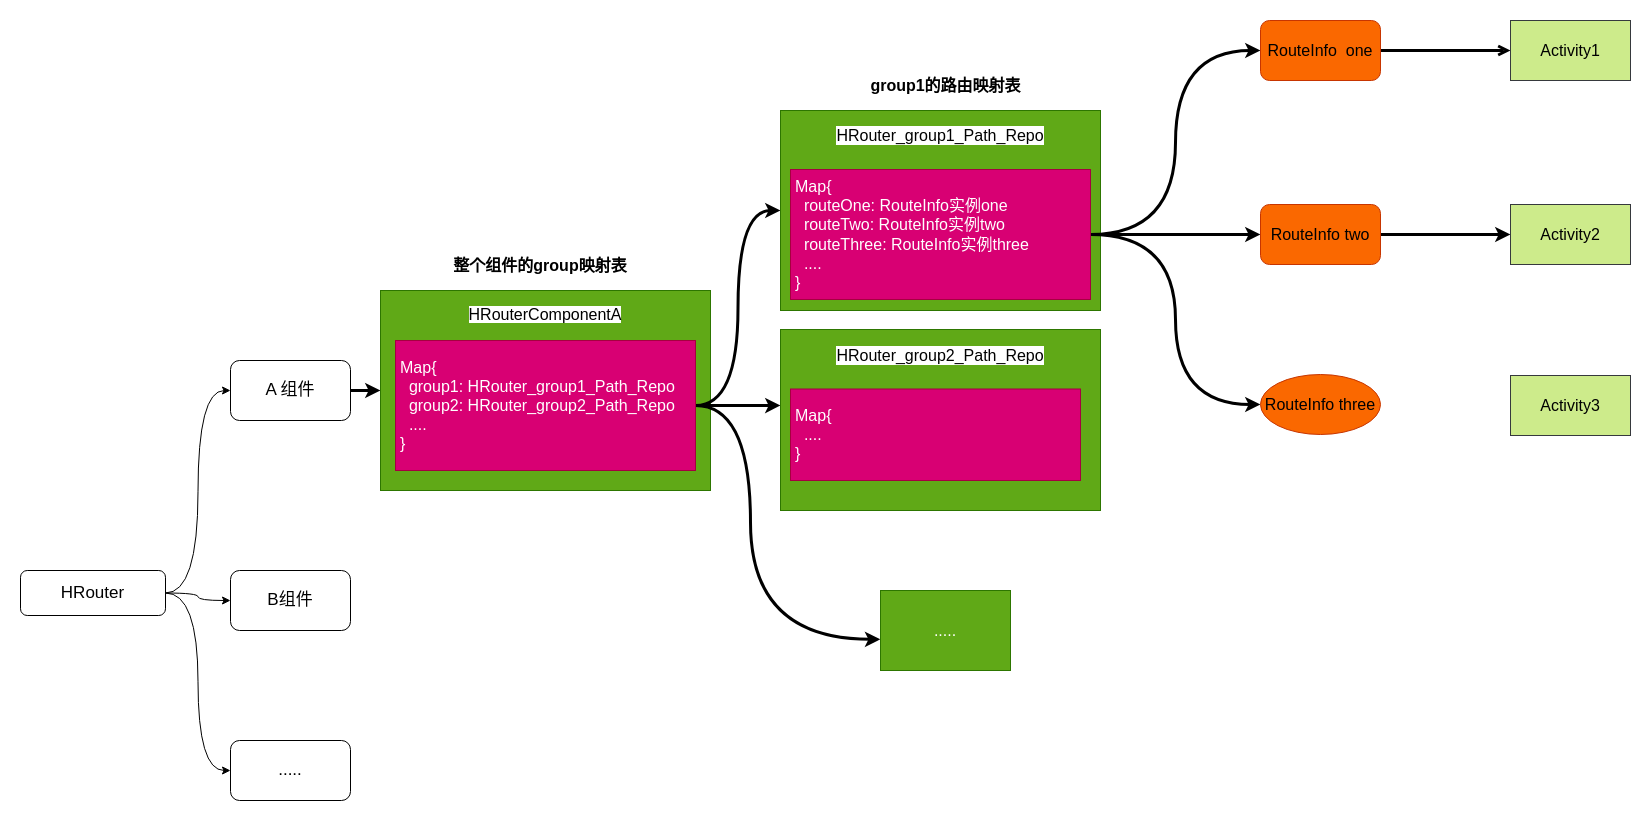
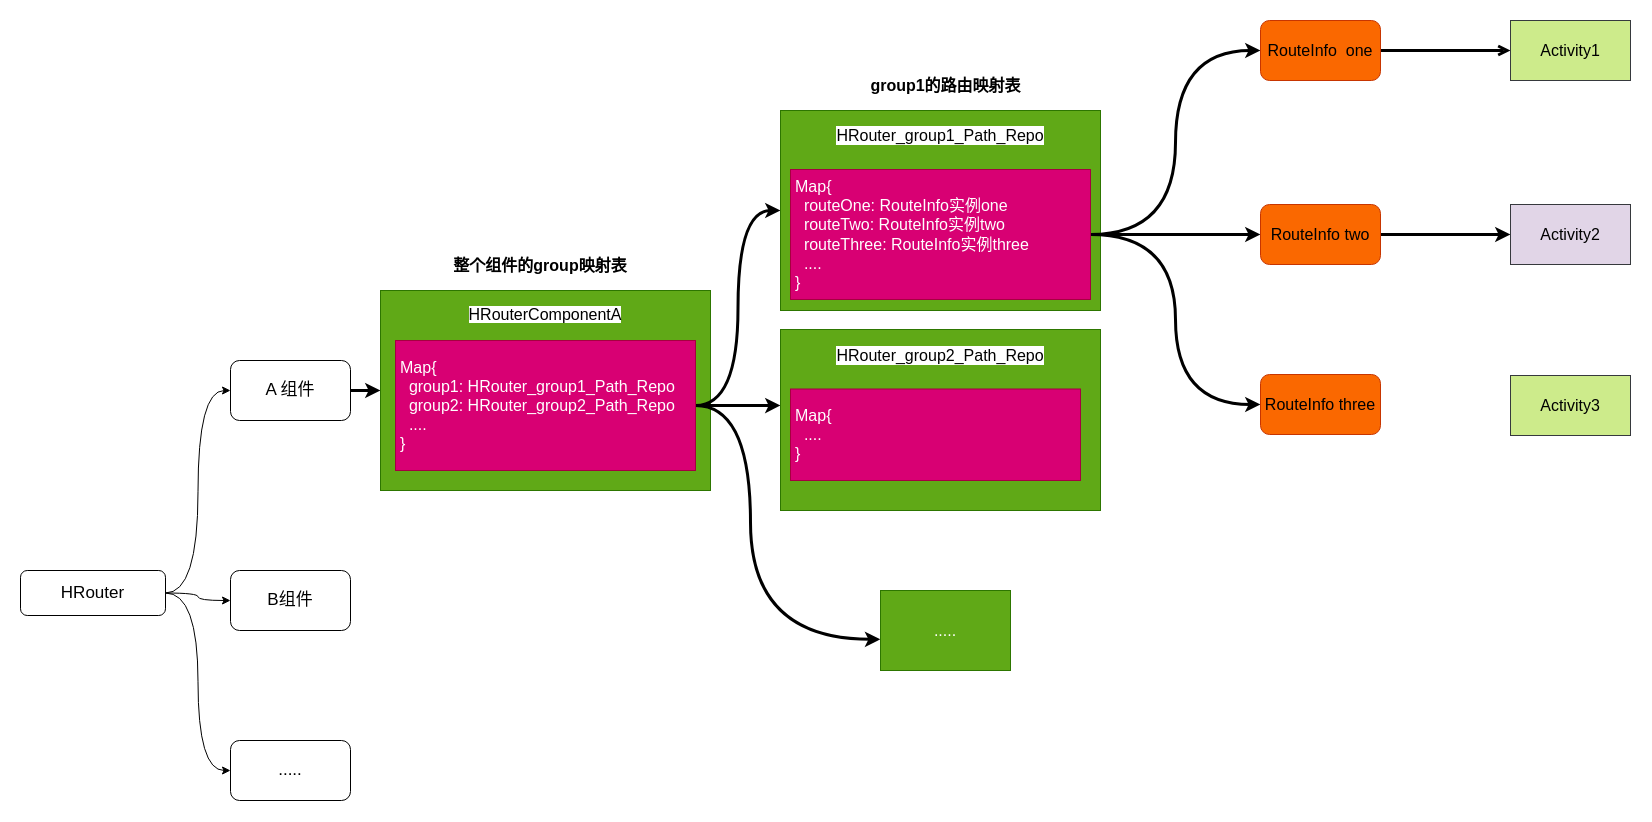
node "Activity2": fillcolor #cdeb8b -> #e1d5e7
node "RouteInfo three": shape ellipse -> rounded rectangle
